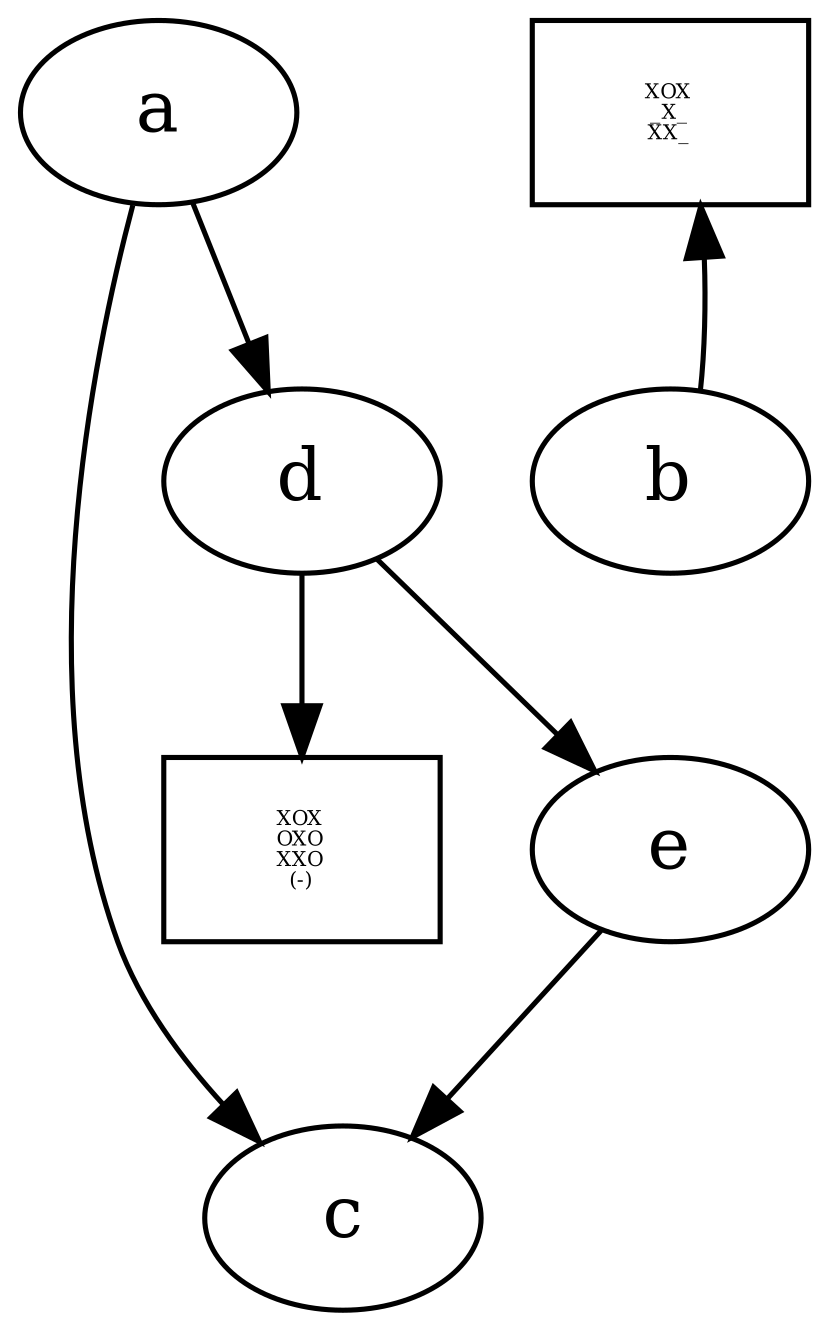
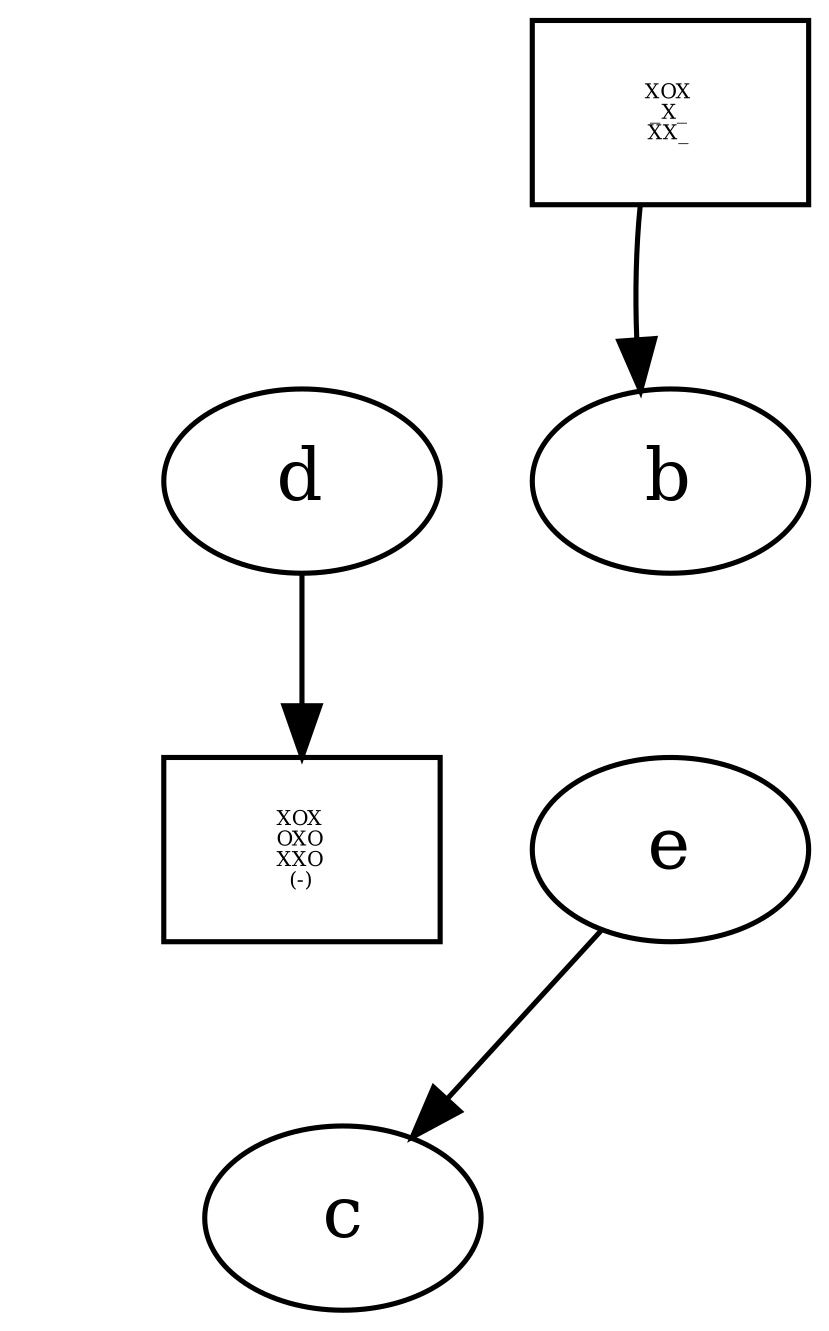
node "a": removed
edge "b" -> "XOX _X_ XX_": reversed
edge "d" -> "e": removed
